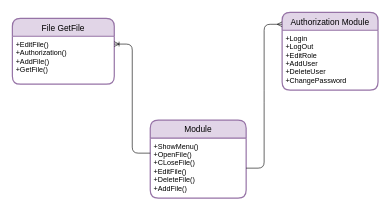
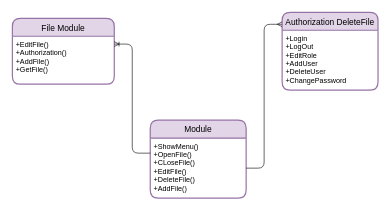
node "Authorization Module": label "Authorization Module" -> "Authorization DeleteFile"
node "File GetFile": label "File GetFile" -> "File Module"
